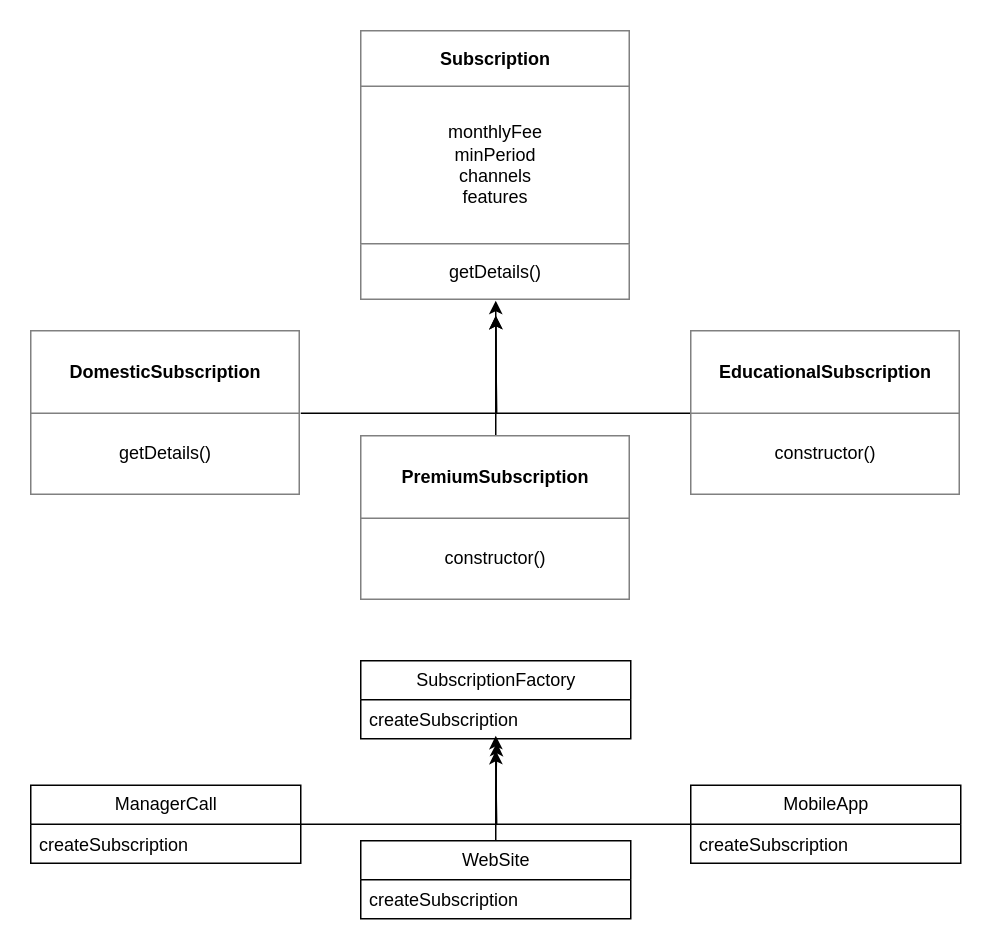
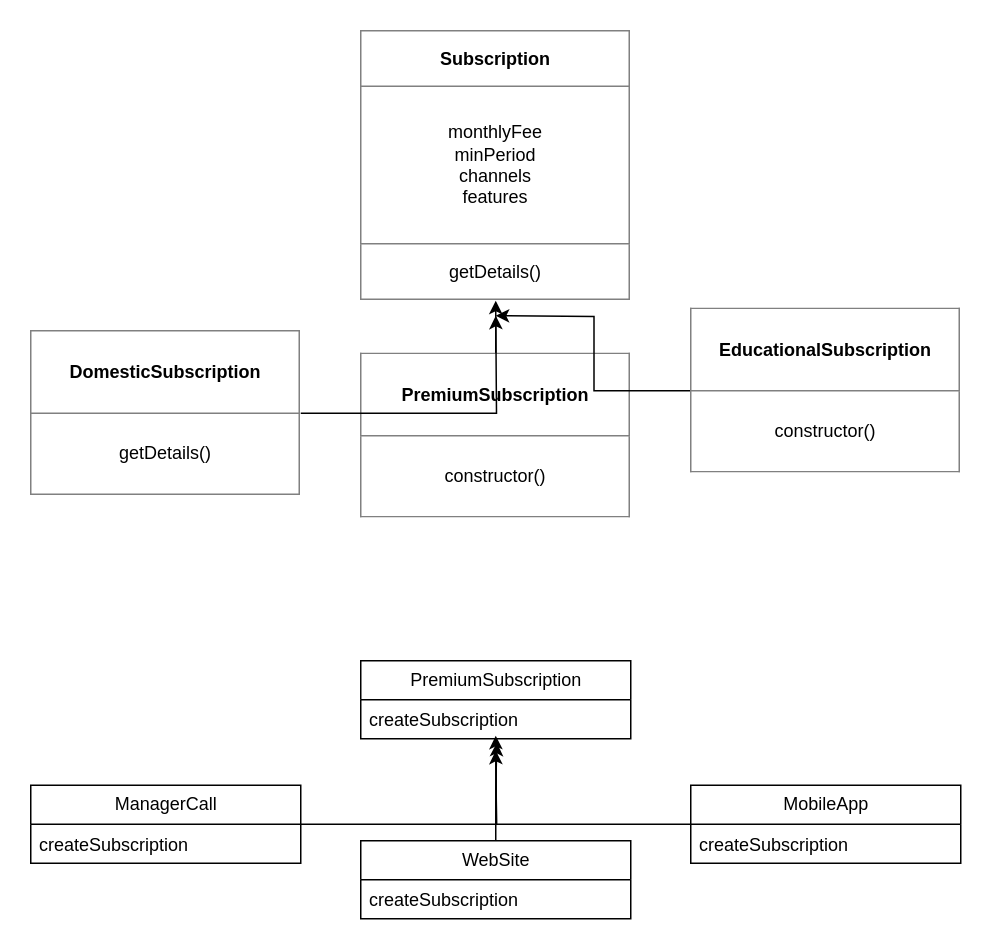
node "EducationalSubscription constructor()": moved (826, 413) -> (826, 391)
node "PremiumSubscription constructor()": moved (496, 518) -> (496, 436)
node "SubscriptionFactory": label "SubscriptionFactory" -> "PremiumSubscription"
